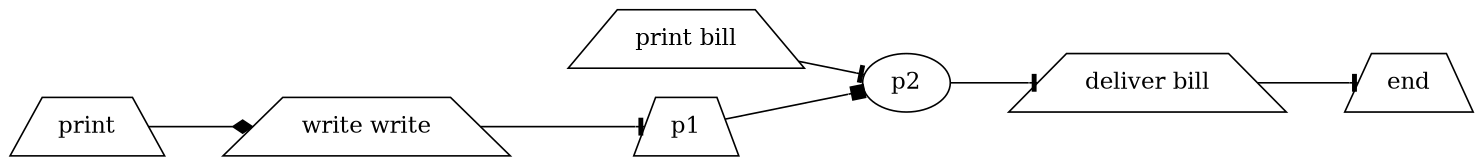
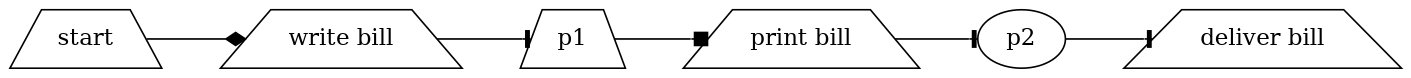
node "end": removed
edge "p1" -> "p2": now "p1" -> "print bill"
node "print": label "print" -> "start"
node "write write": label "write write" -> "write bill"
